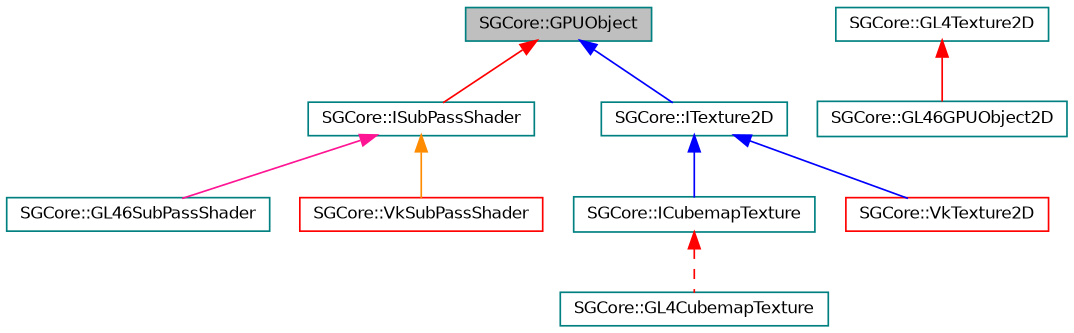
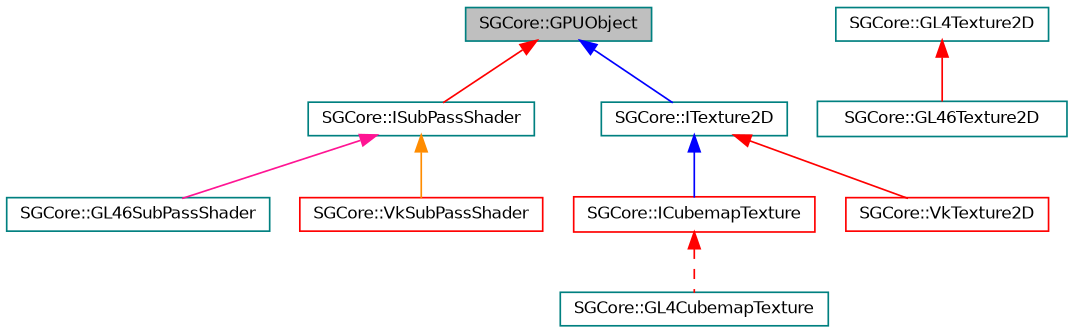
node "SGCore::GL46GPUObject2D": label "SGCore::GL46GPUObject2D" -> "SGCore::GL46Texture2D"
edge "SGCore::VkTexture2D" -> "SGCore::ITexture2D": color blue -> red
node "SGCore::ICubemapTexture": color teal -> red
